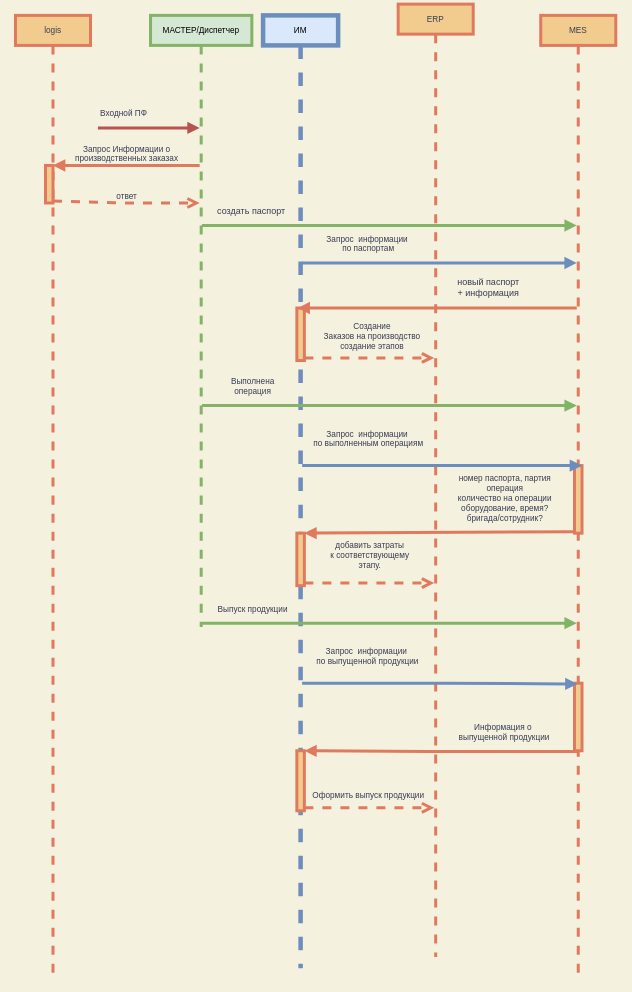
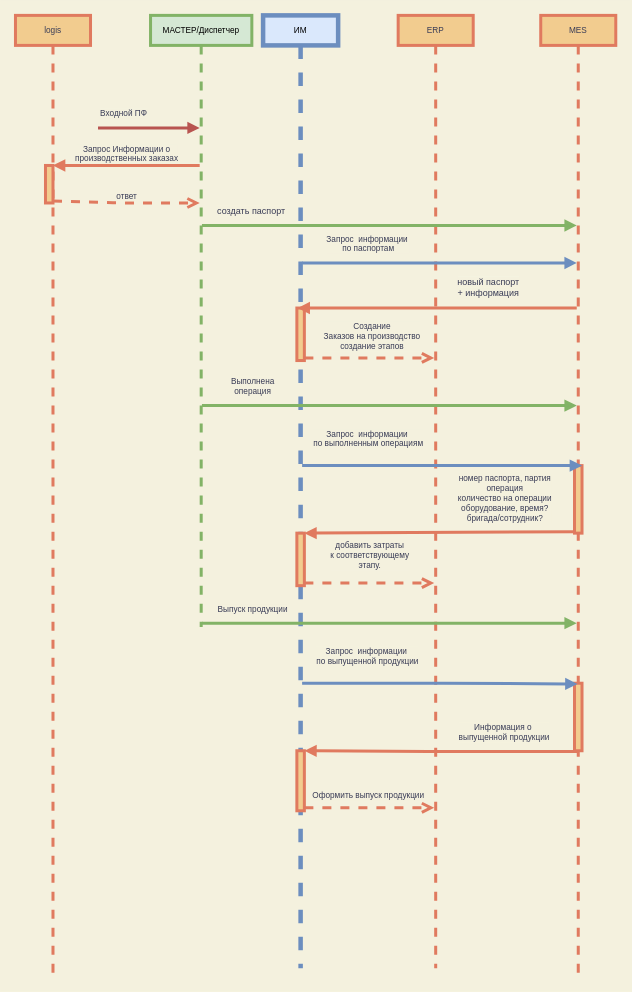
node "ERP": moved (435, 480) -> (435, 492)
